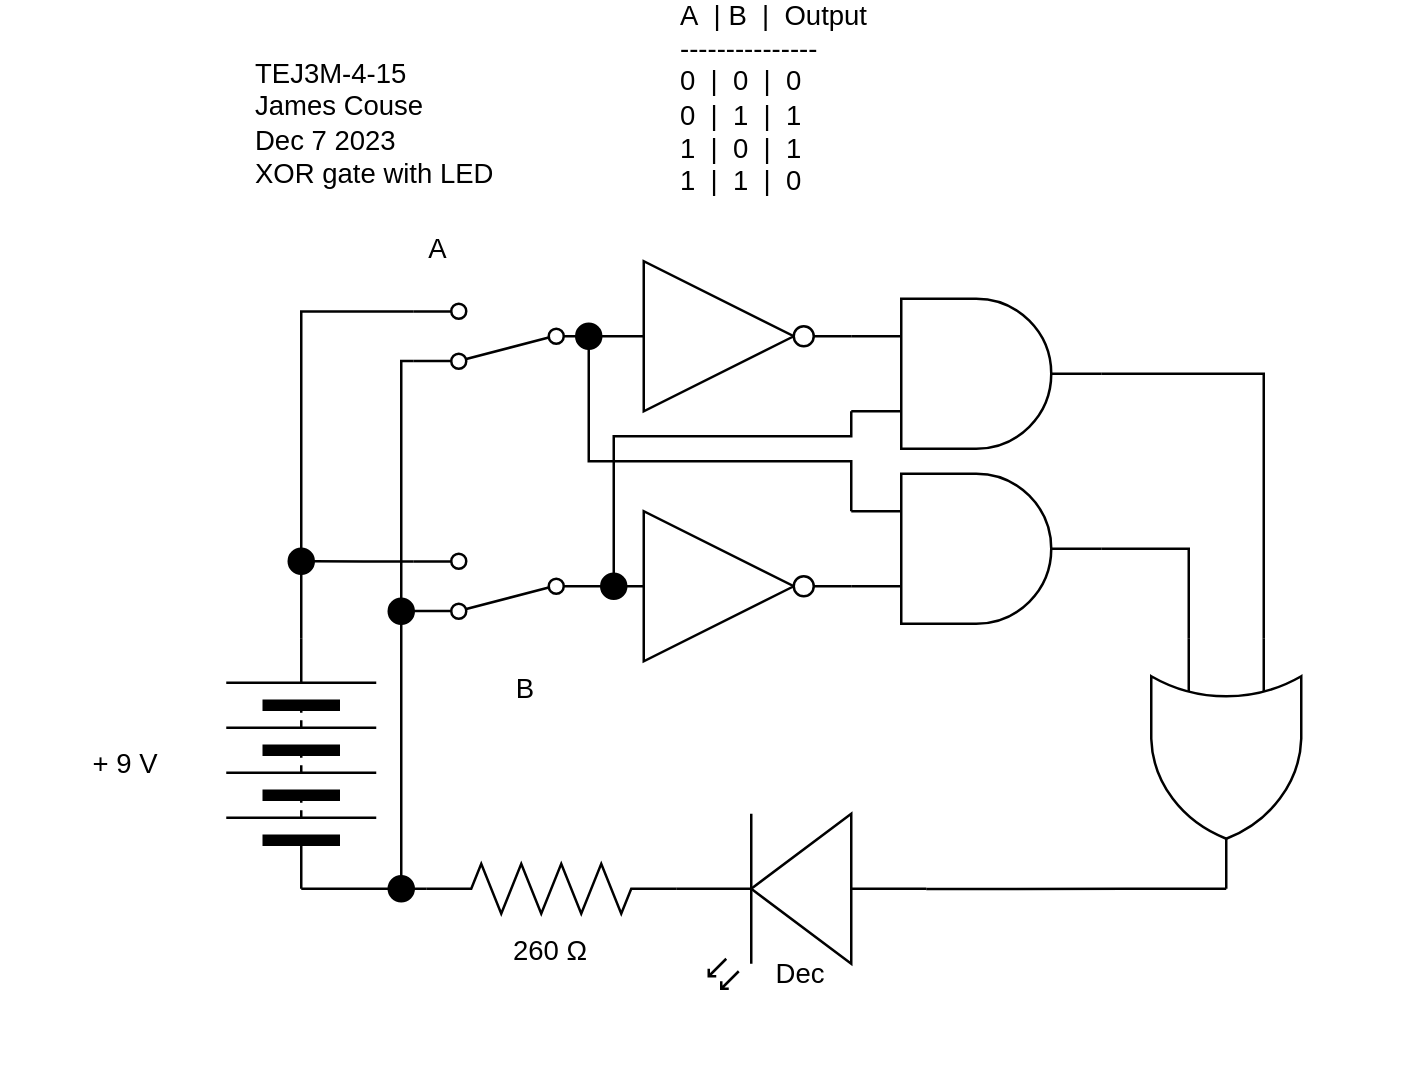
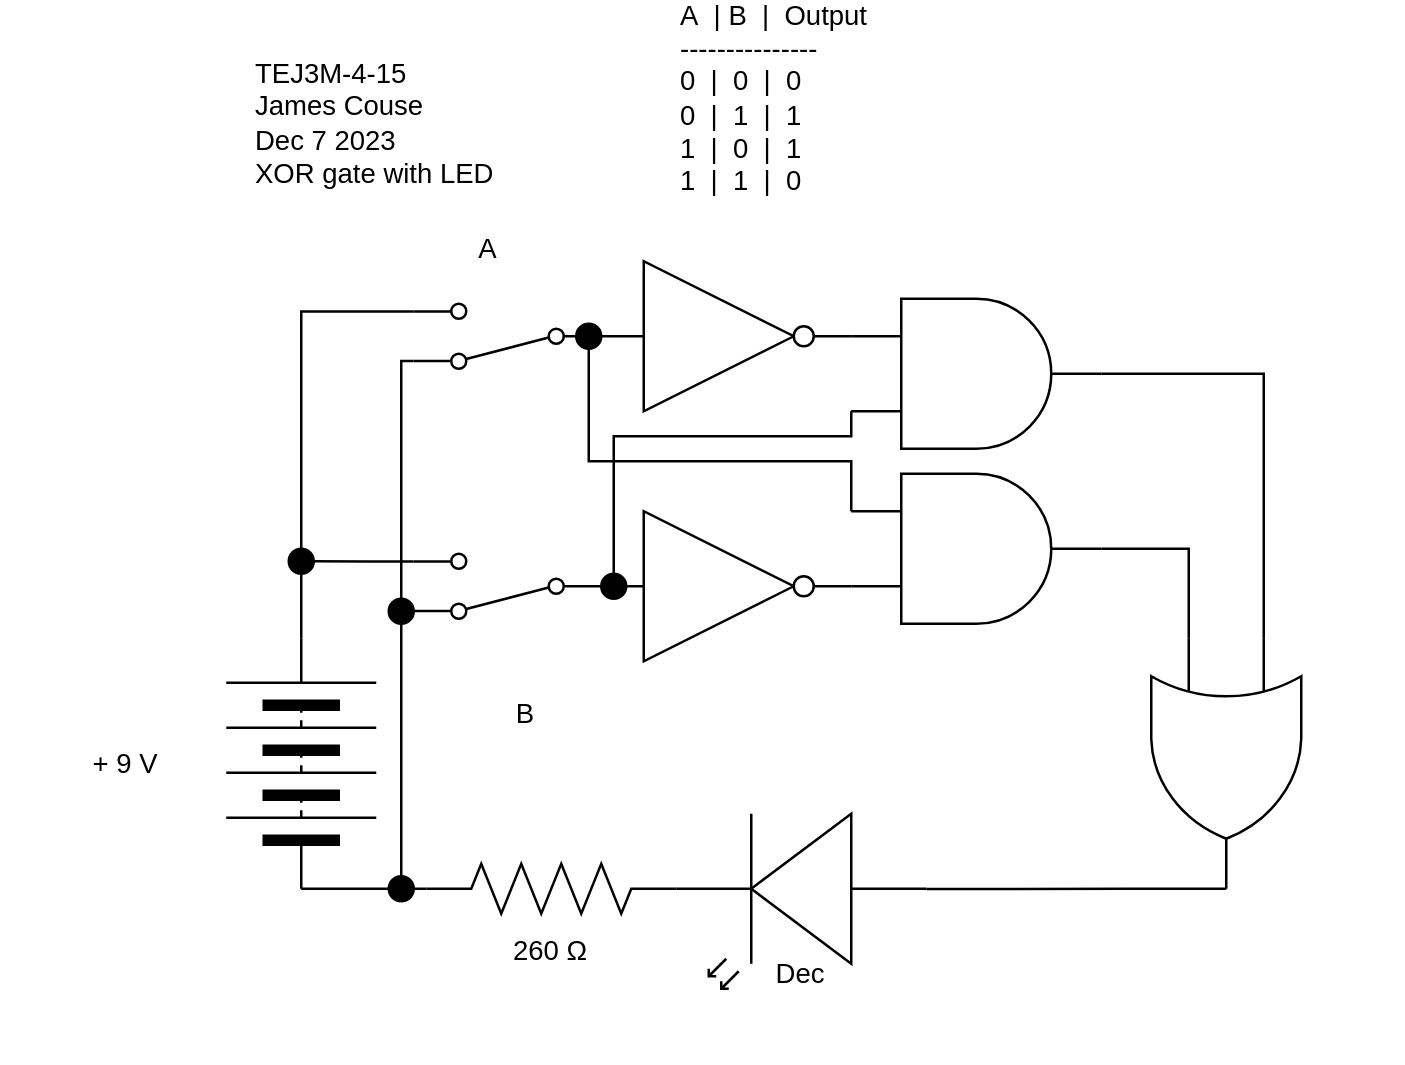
node "A": moved (439, 249) -> (489, 249)
node "B": moved (526, 689) -> (526, 714)
